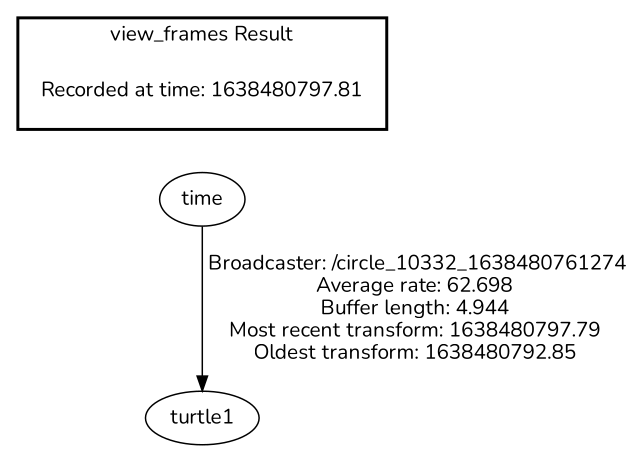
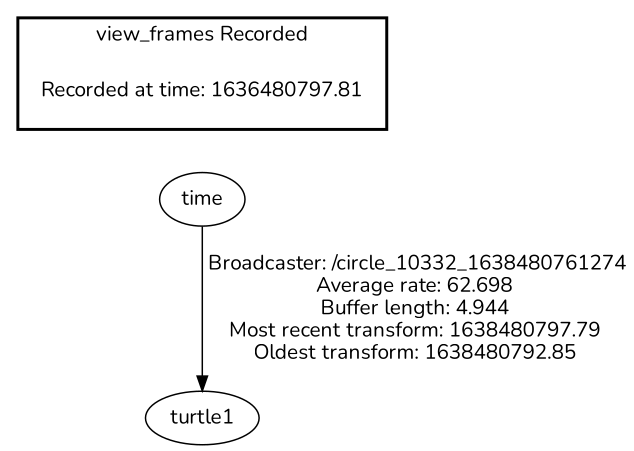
cluster "view_frames Result": label "view_frames Result" -> "view_frames Recorded"
node "Recorded at time: 1638480797.81": label "Recorded at time: 1638480797.81" -> "Recorded at time: 1636480797.81"
